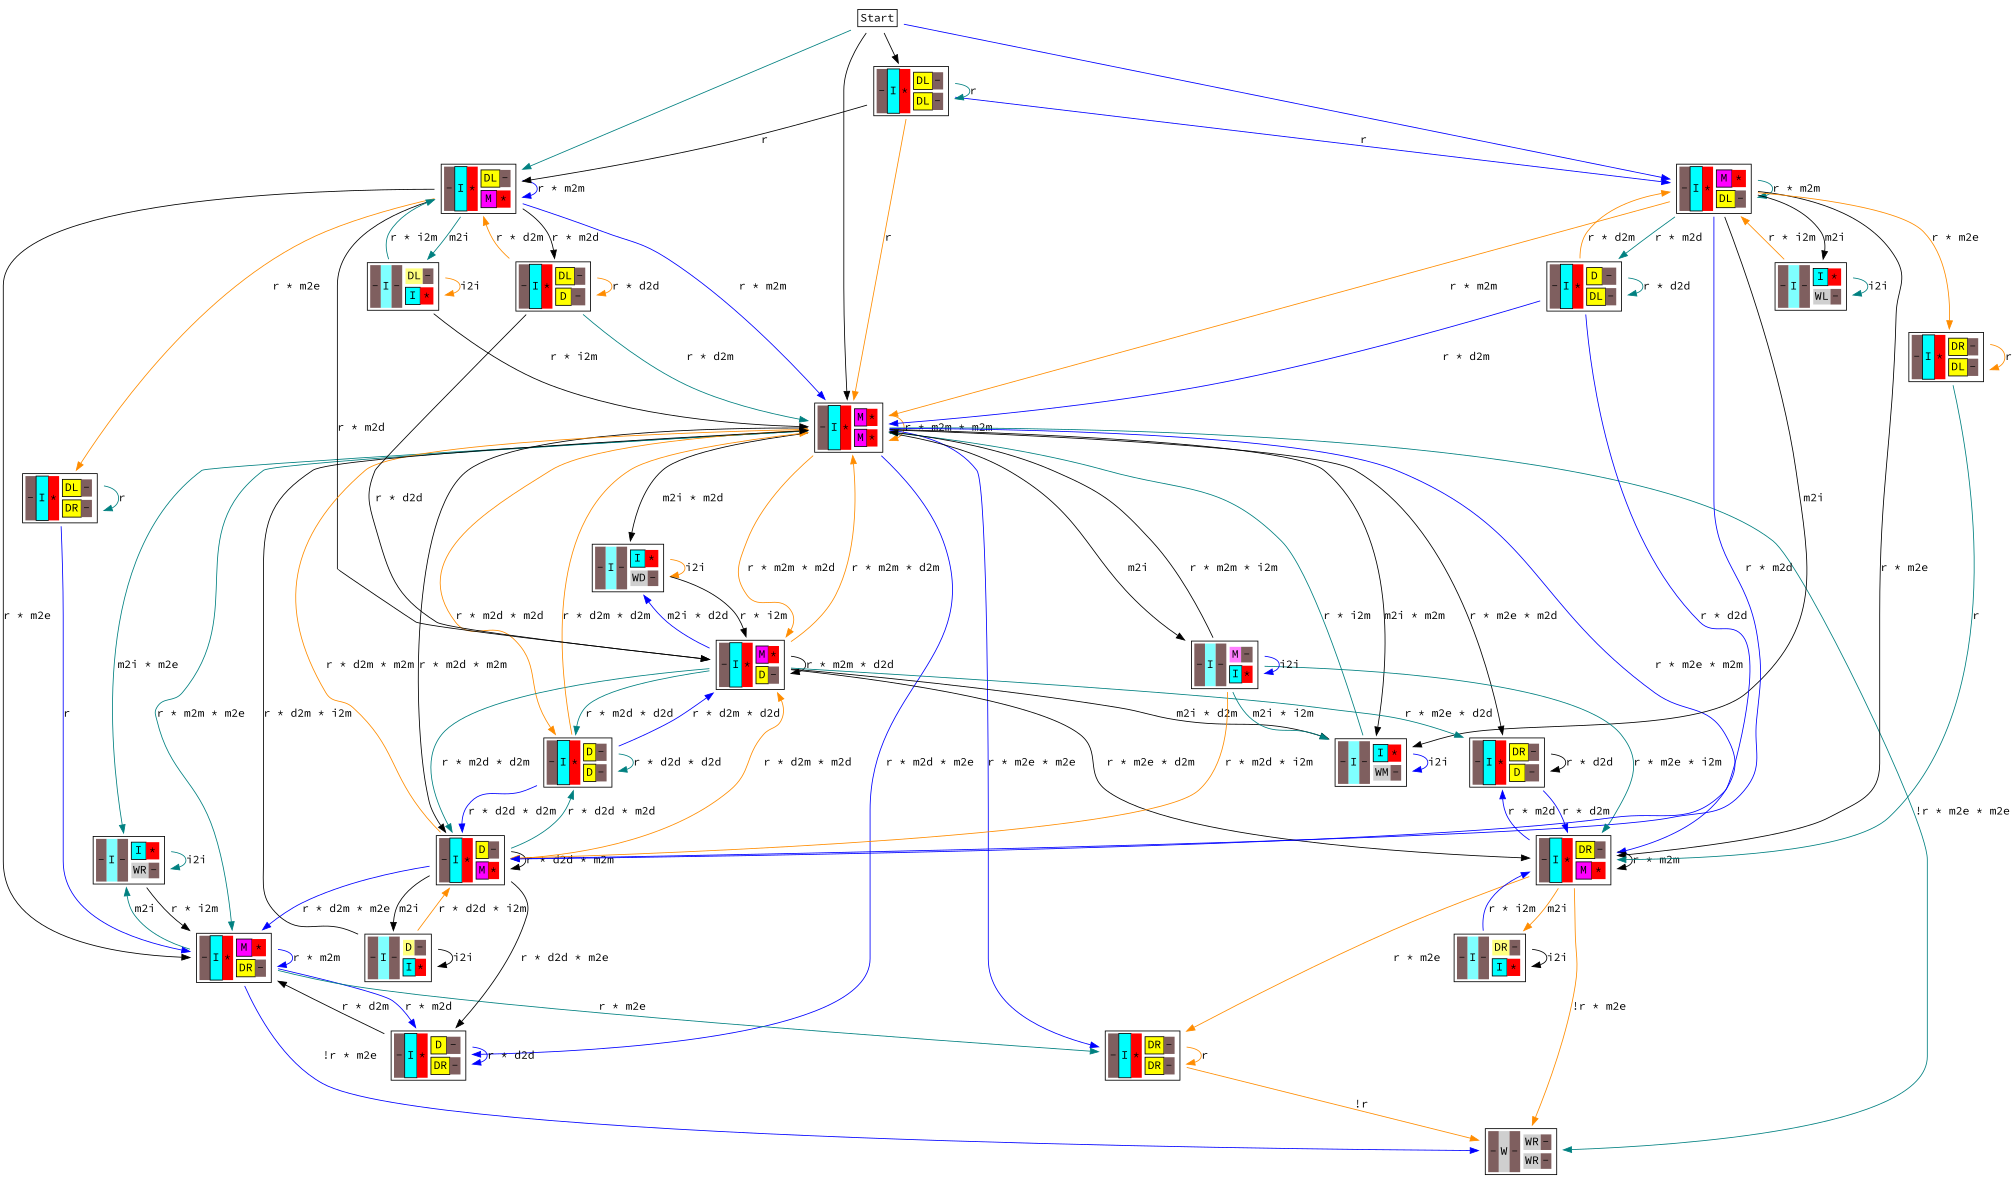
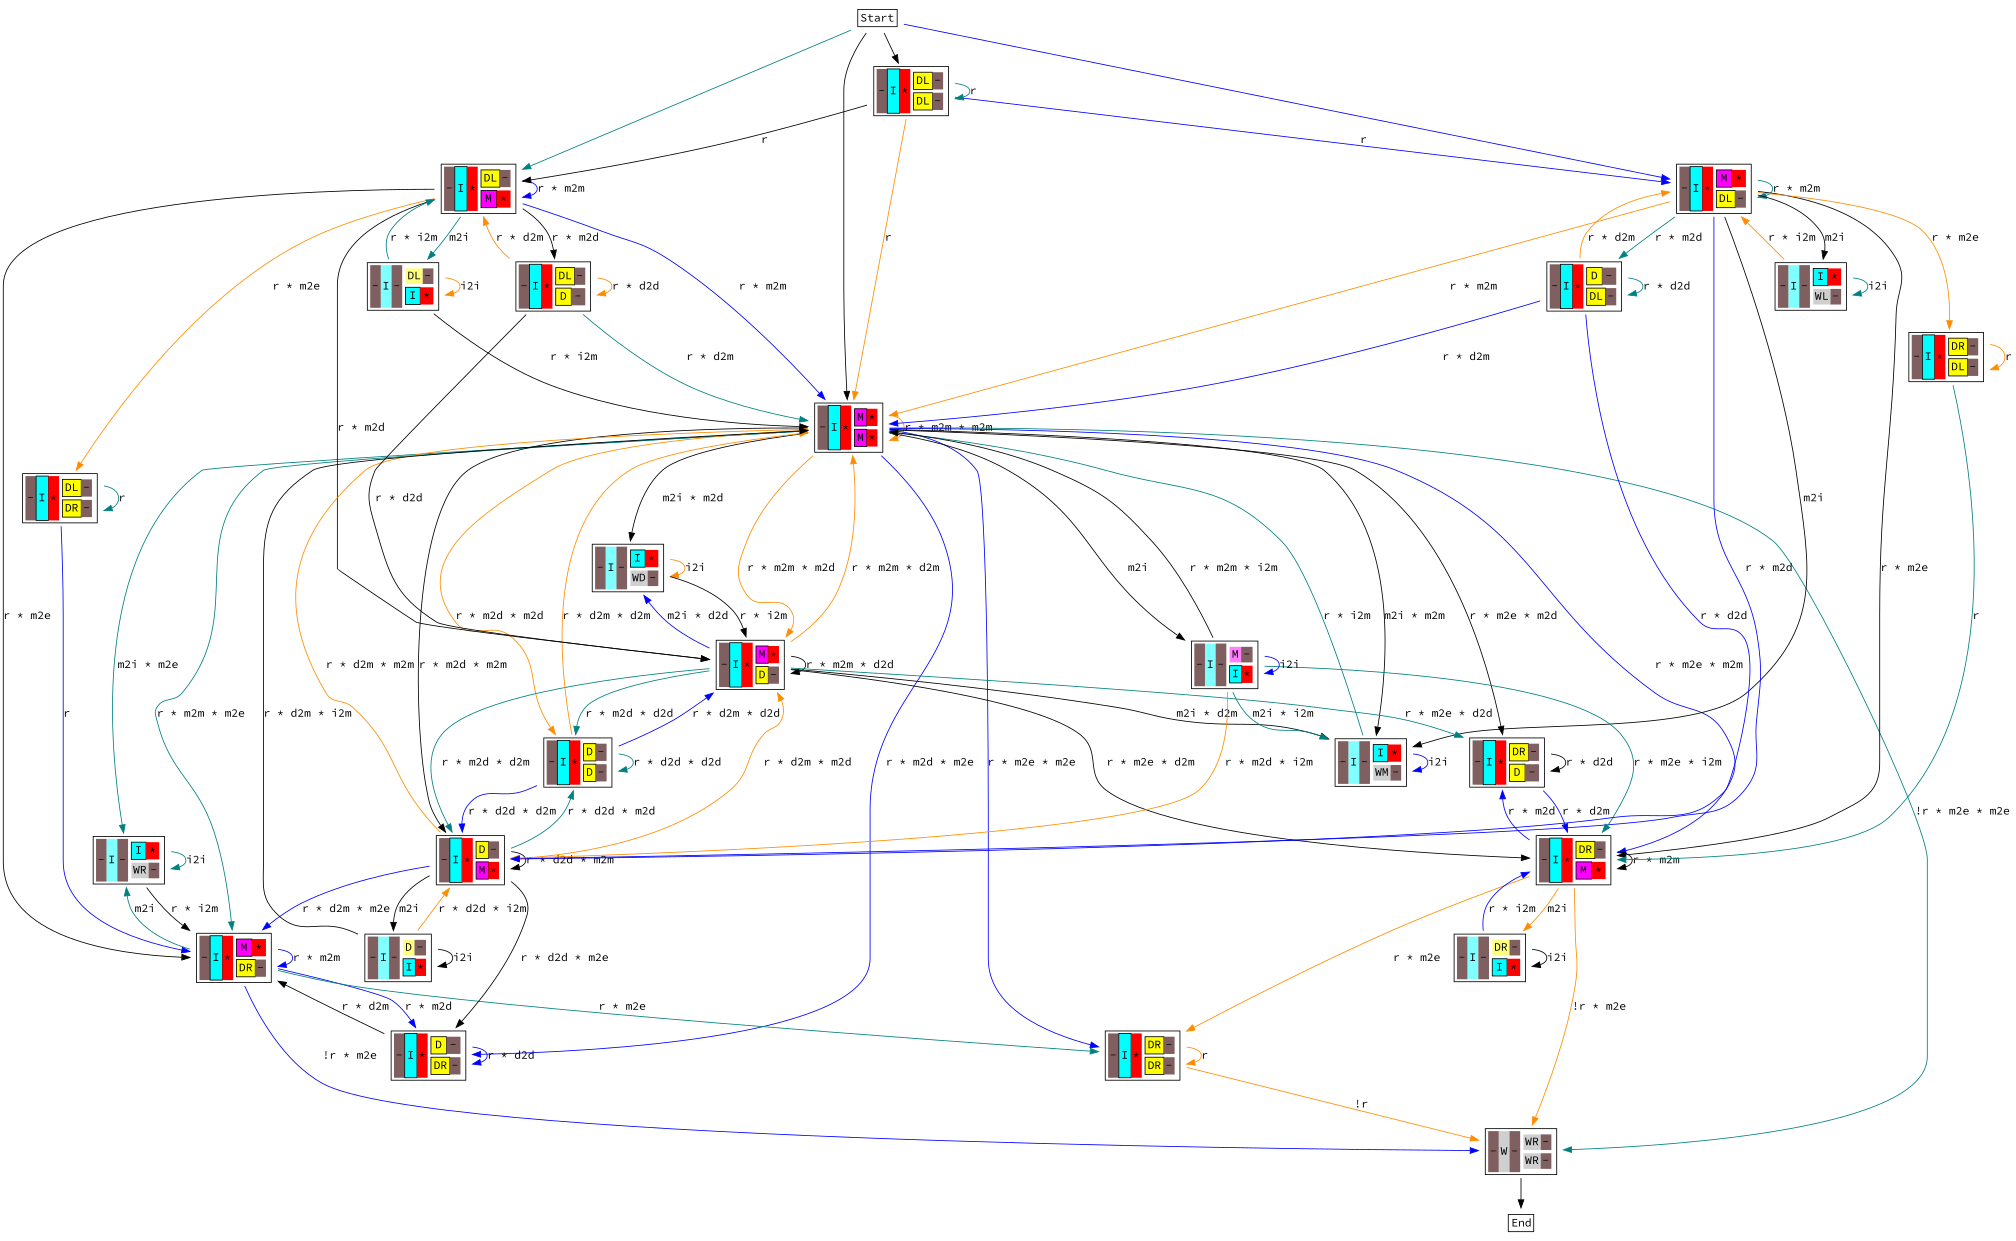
node "End": added
